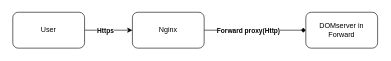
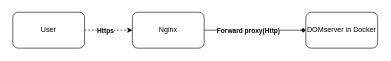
edge "User" -> "Nginx": style solid -> dashed
node "DOMserver in Forward": label "DOMserver in Forward" -> "DOMserver in Docker"
